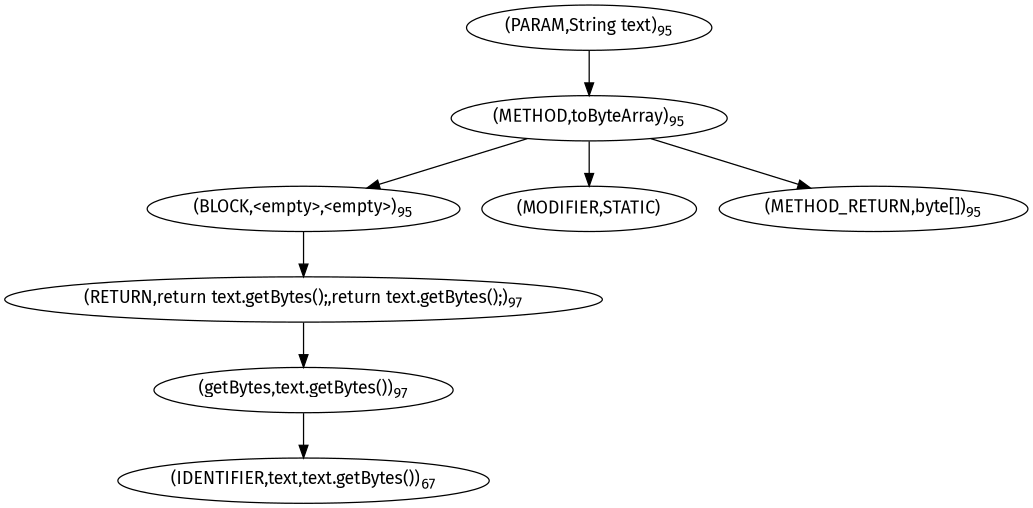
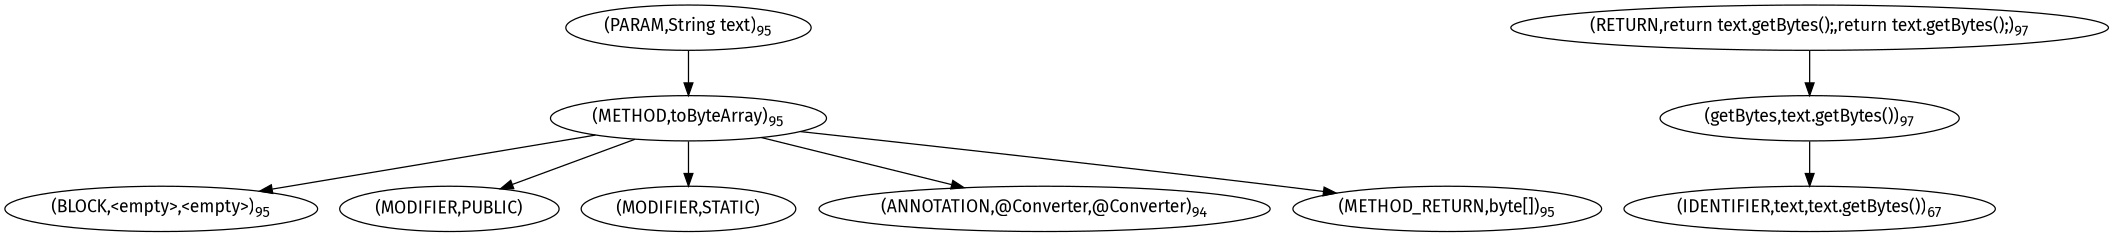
node "(MODIFIER,PUBLIC)": added
node "(ANNOTATION,@Converter,@Converter)": added
edge "(BLOCK,<empty>,<empty>)" -> "(RETURN,return text.getBytes();,return text.getBytes();)": removed
